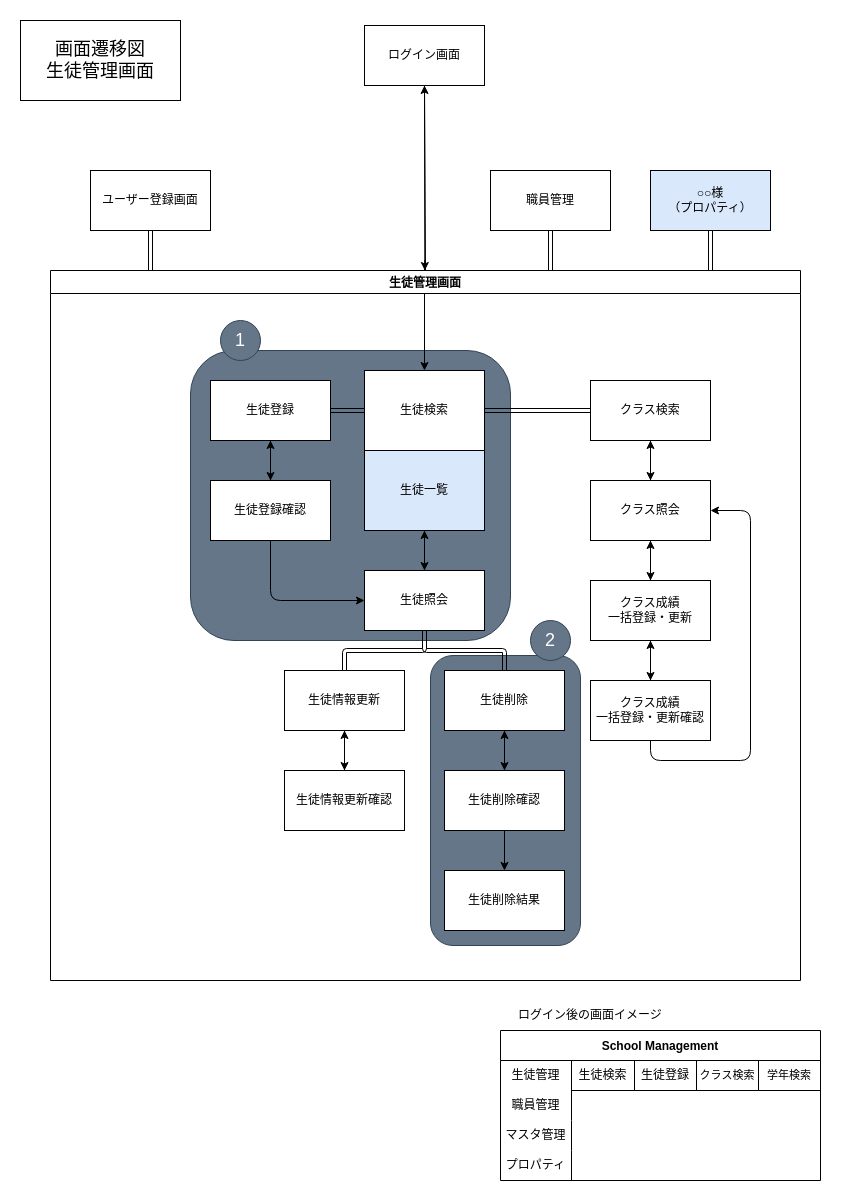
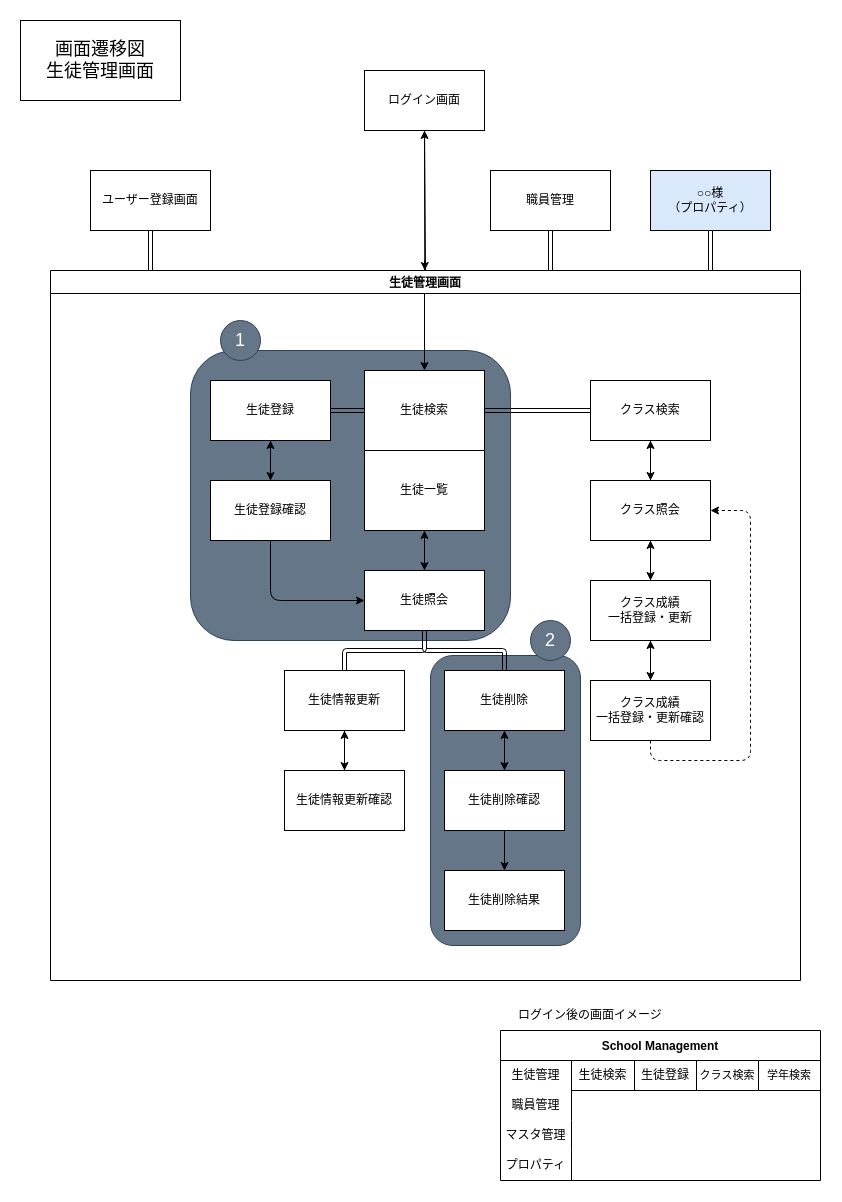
node "ログイン画面": moved (425, 56) -> (425, 101)
node "生徒一覧": fillcolor #dae8fc -> #ffffff
edge "クラス成績 一括登録・更新確認" -> "クラス照会": style solid -> dashed
